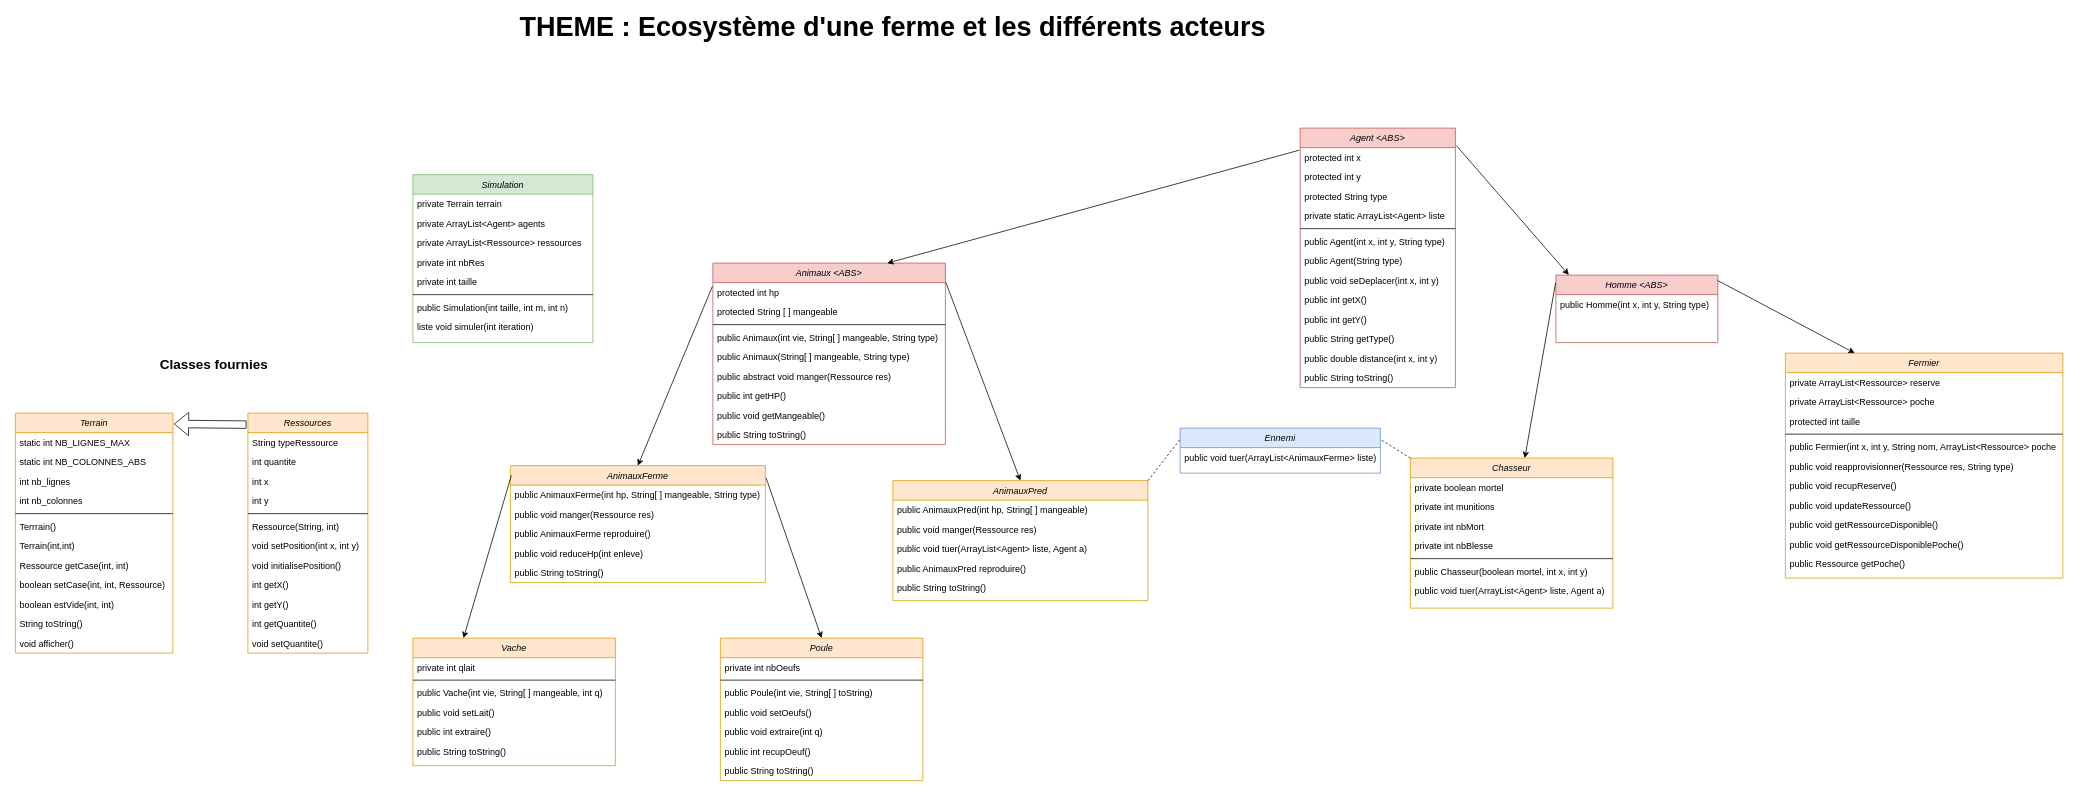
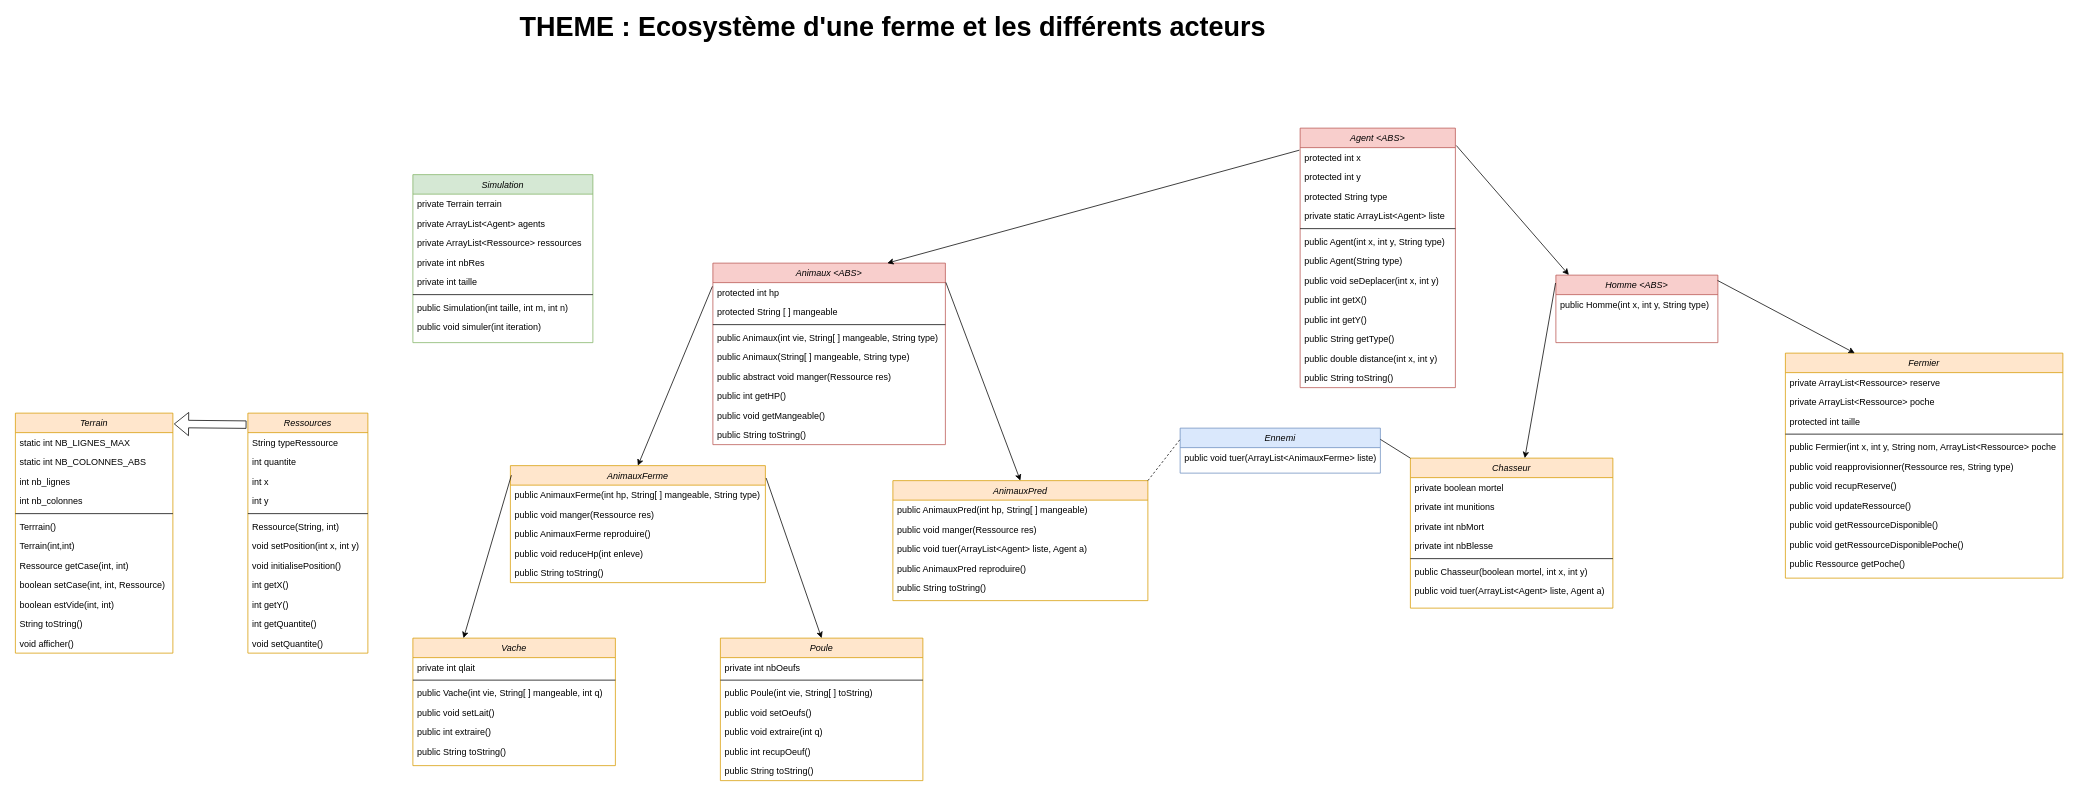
node "liste void simuler(int iteration)": label "liste void simuler(int iteration)" -> "public void simuler(int iteration)"
node "Classes fournies": removed
edge "Ennemi" -- "Chasseur": style dashed -> solid
